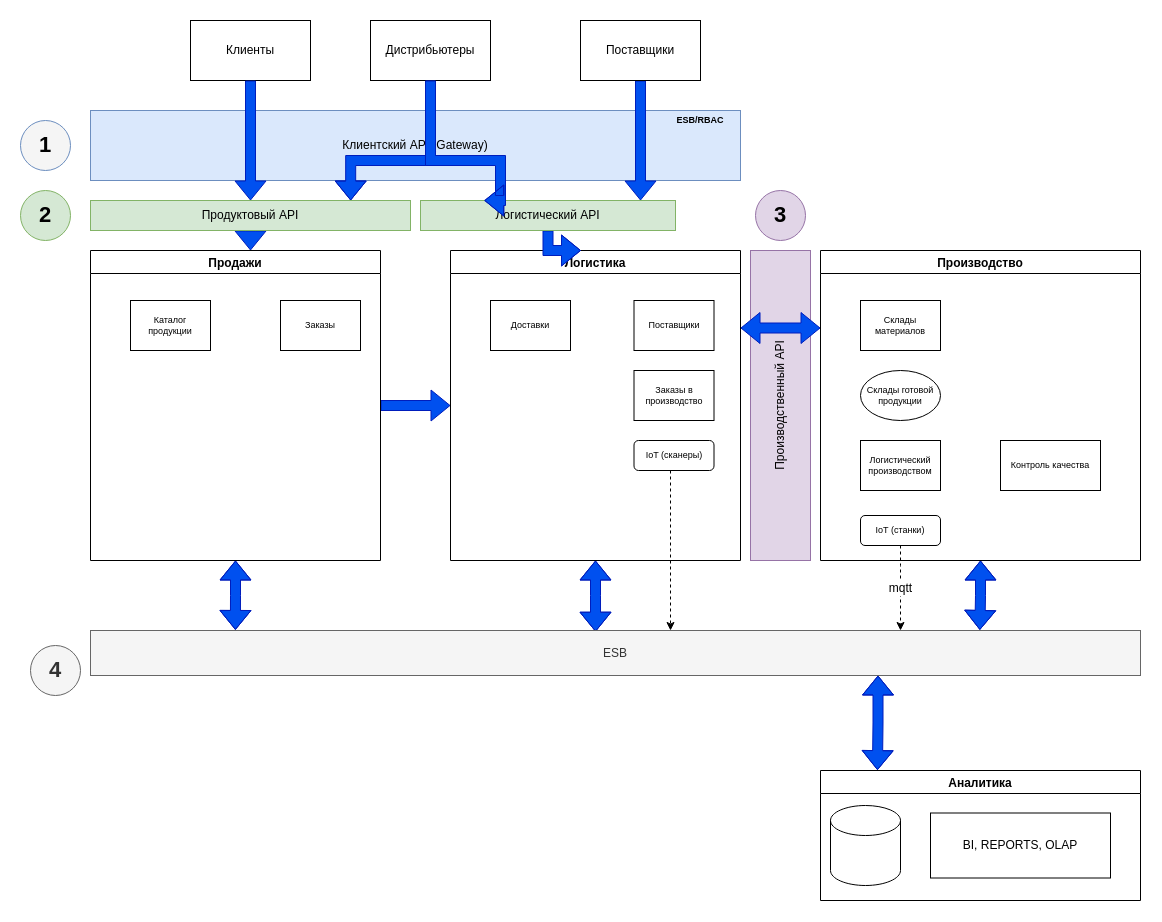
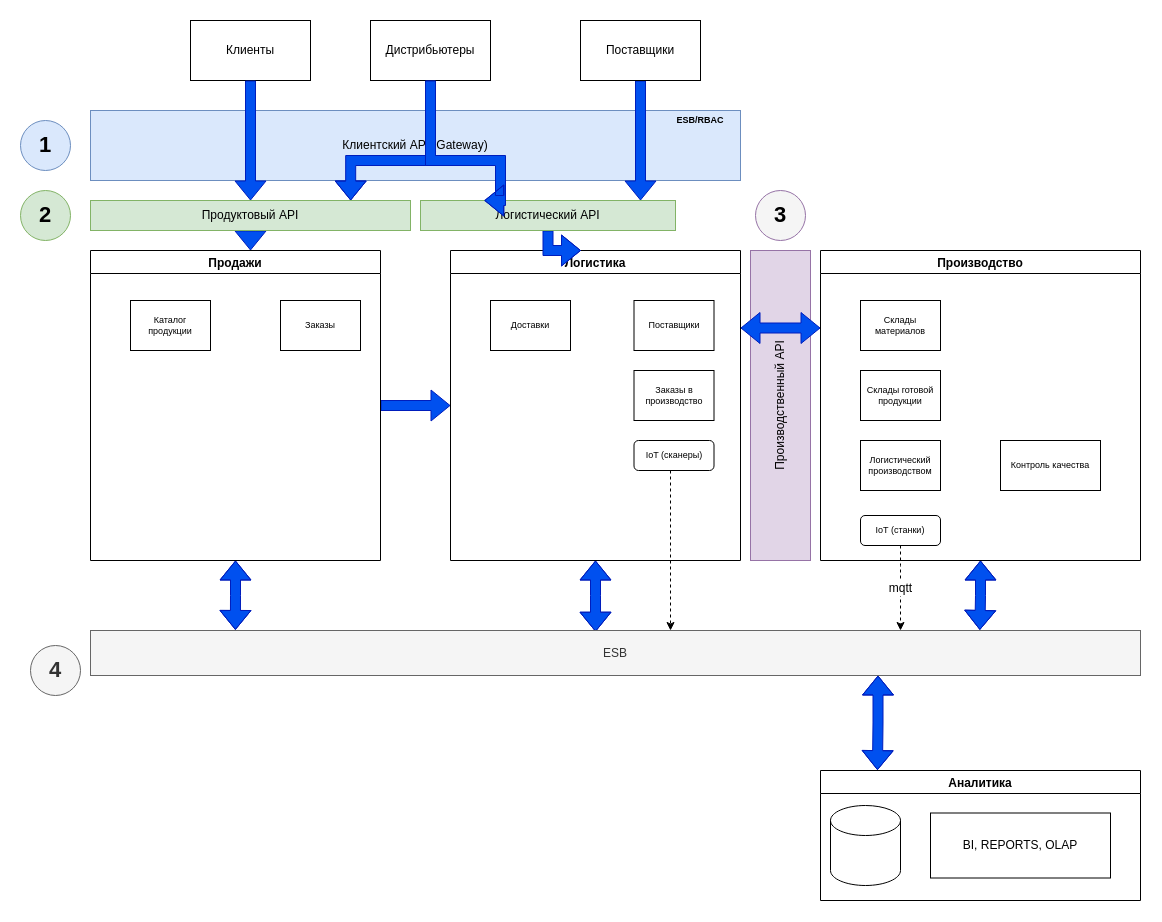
node "1": fillcolor #f5f5f5 -> #dae8fc
node "3": fillcolor #e1d5e7 -> #f5f5f5
node "Склады готовой продукции": shape ellipse -> rectangle
